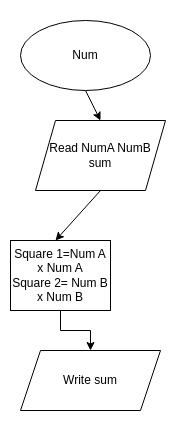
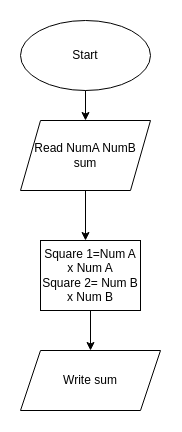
node "Num": label "Num" -> "Start"
node "Read NumA NumB sum": moved (101, 156) -> (86, 156)
node "Square 1=Num A x Num A Square 2= Num B x Num B": moved (61, 276) -> (91, 276)
